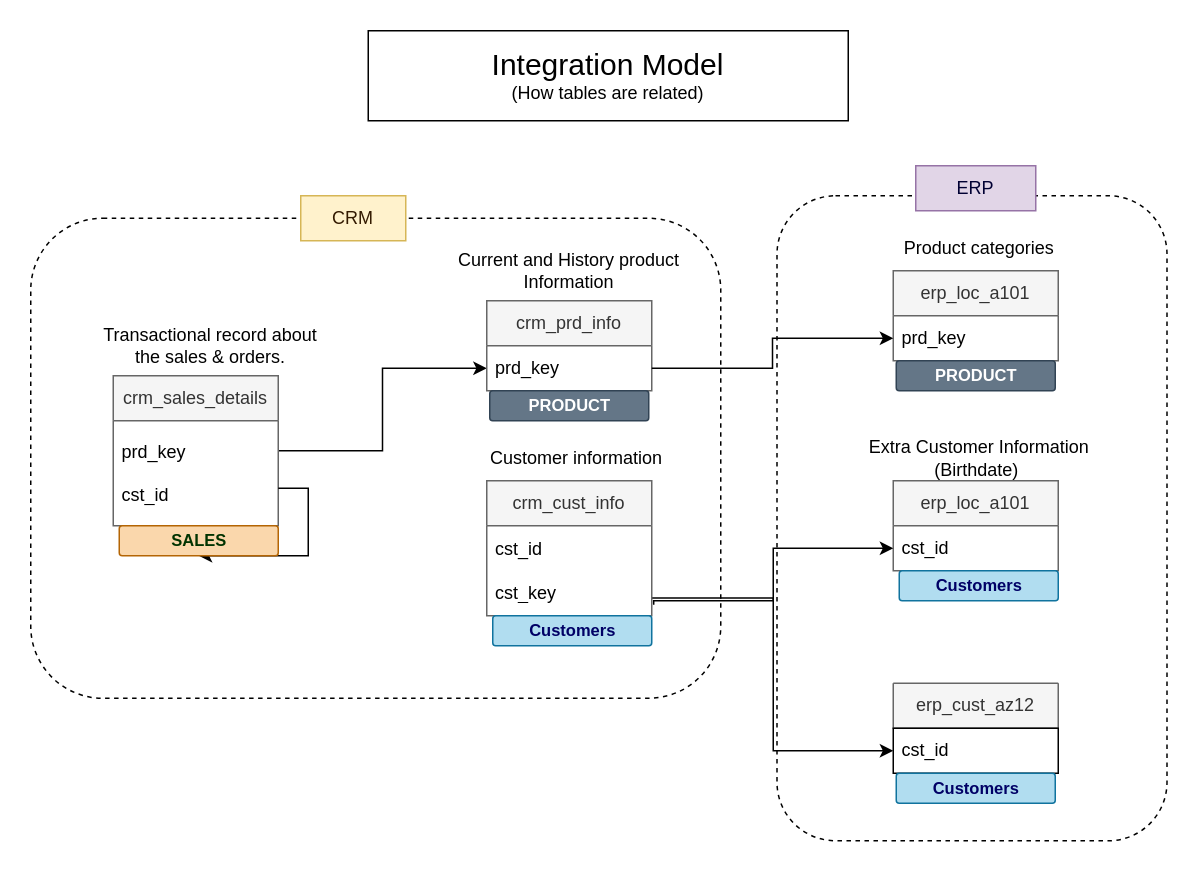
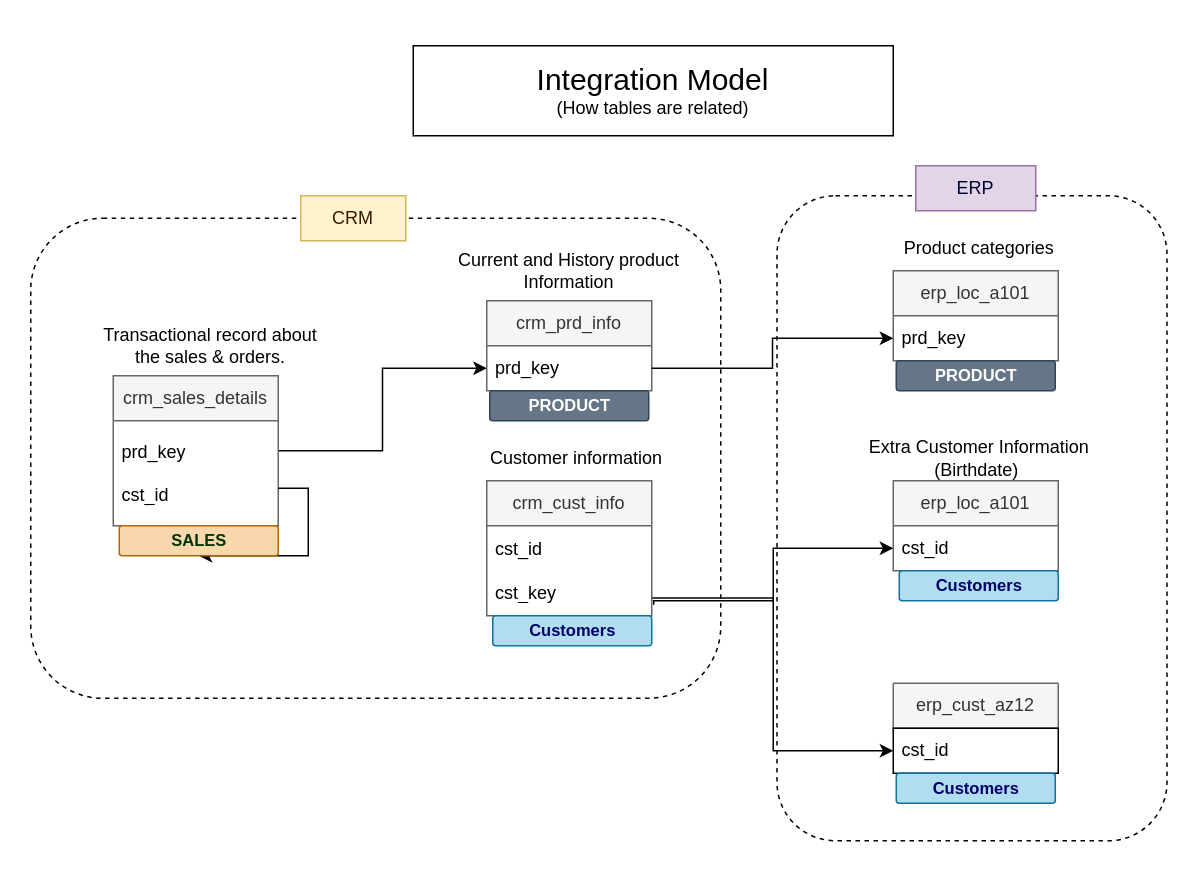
node "Integration Model (How tables are related)": moved (608, 76) -> (653, 91)
